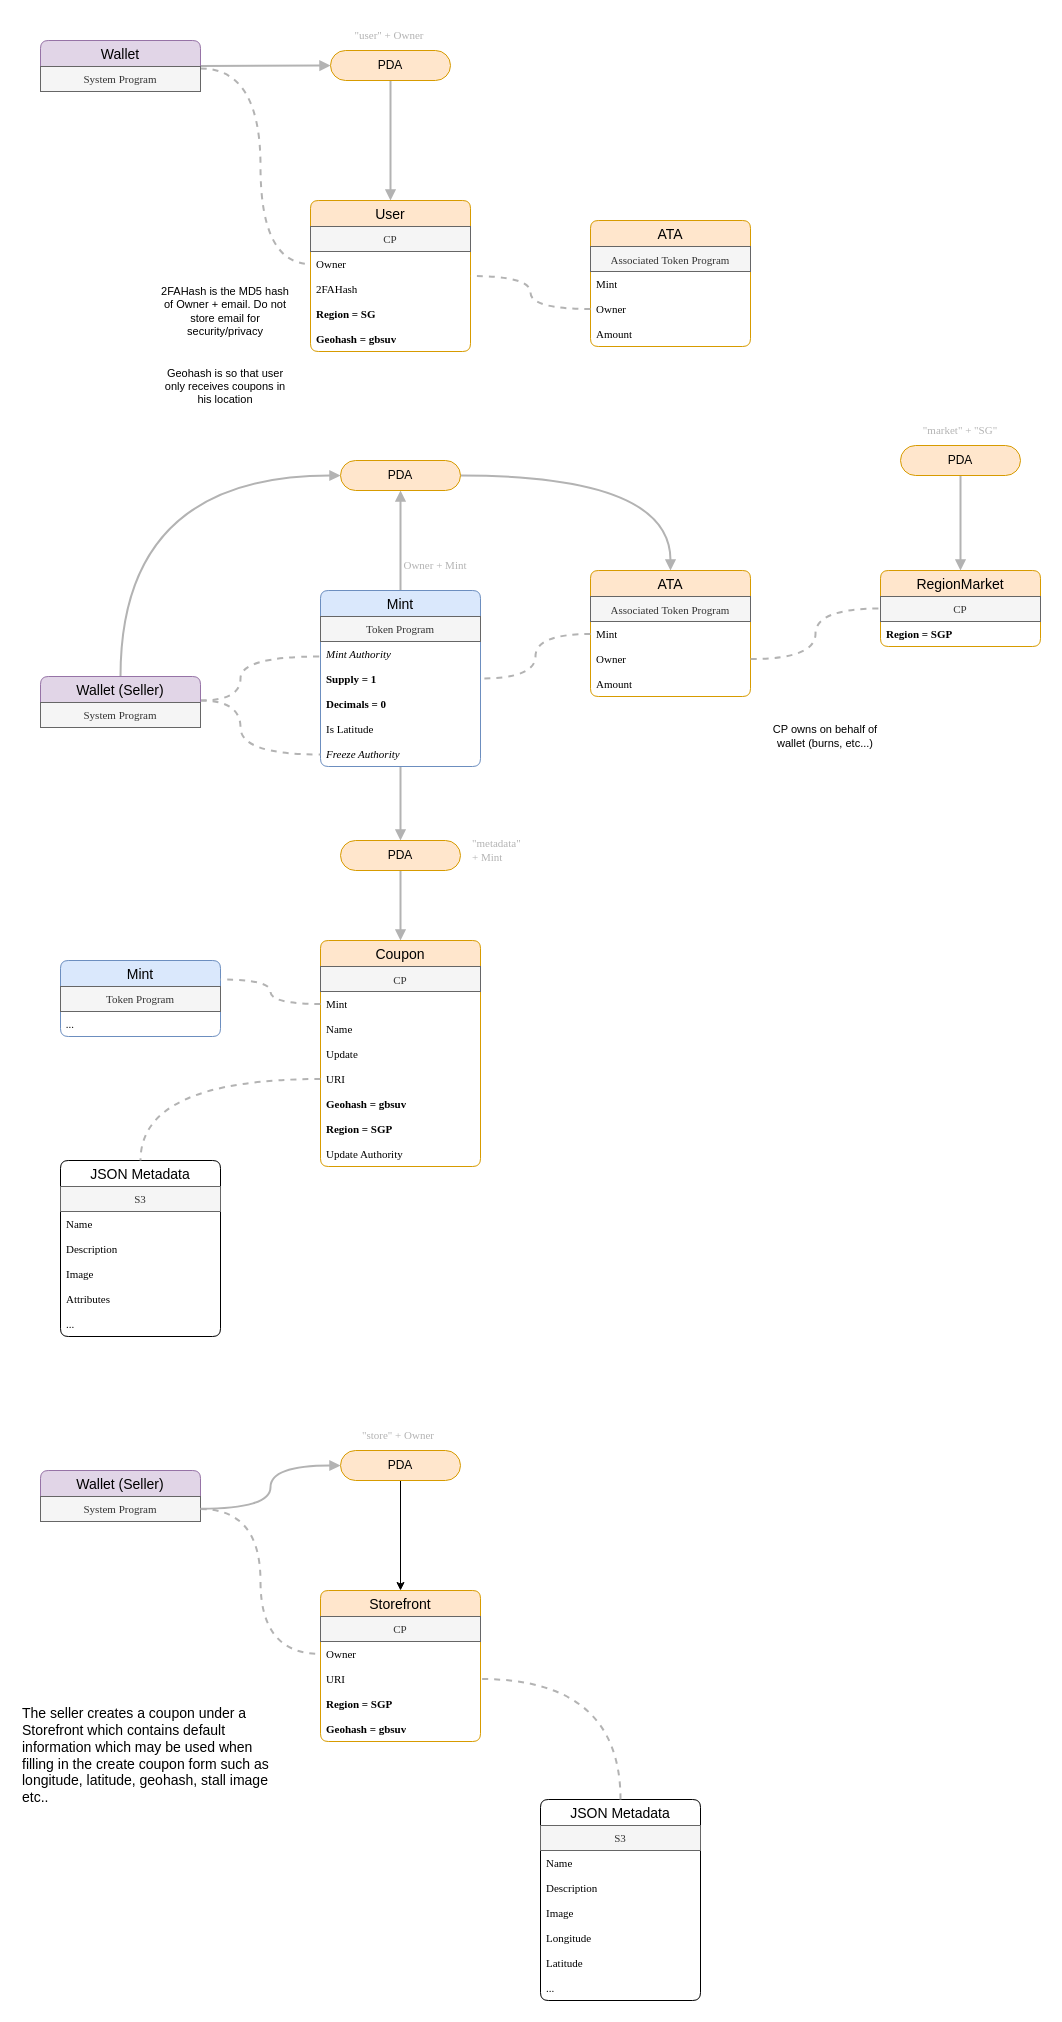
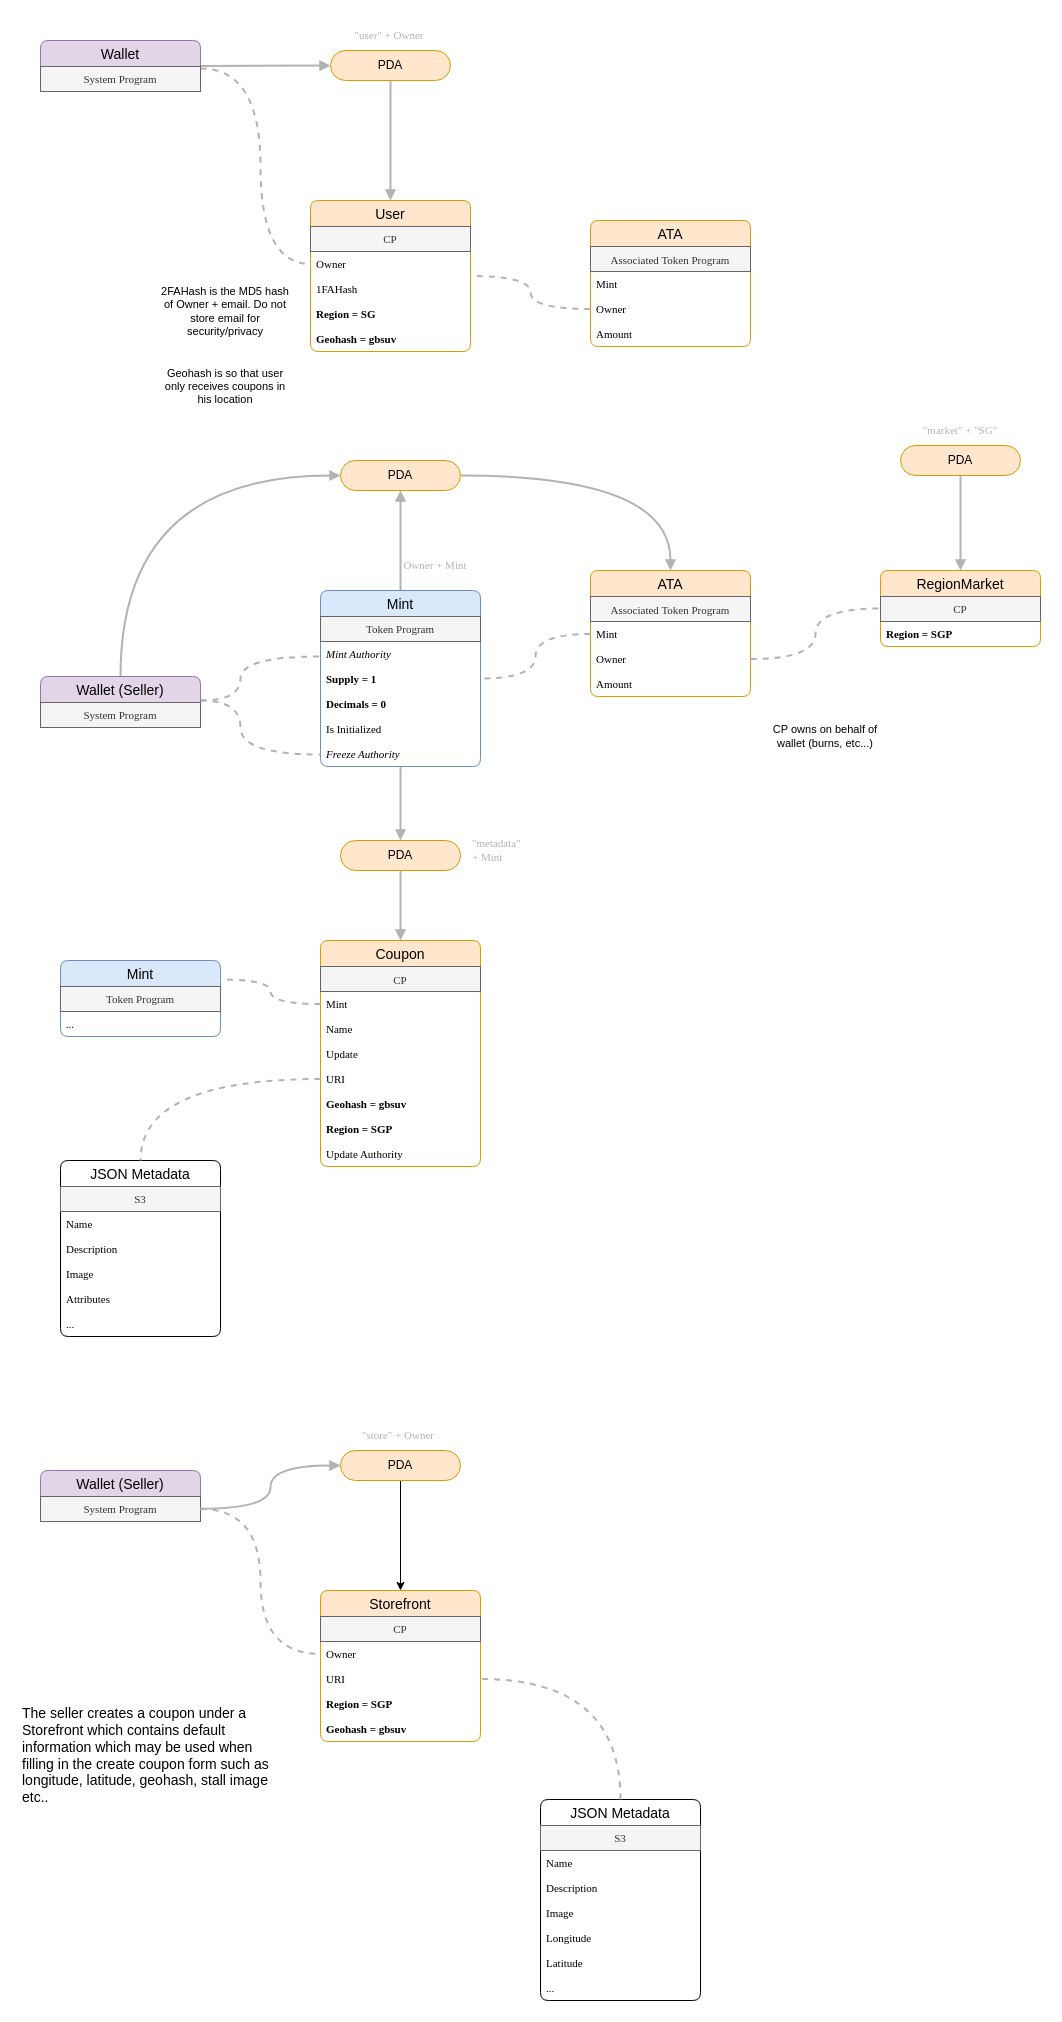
node "2FAHash": label "2FAHash" -> "1FAHash"
node "Is Latitude": label "Is Latitude" -> "Is Initialized"
